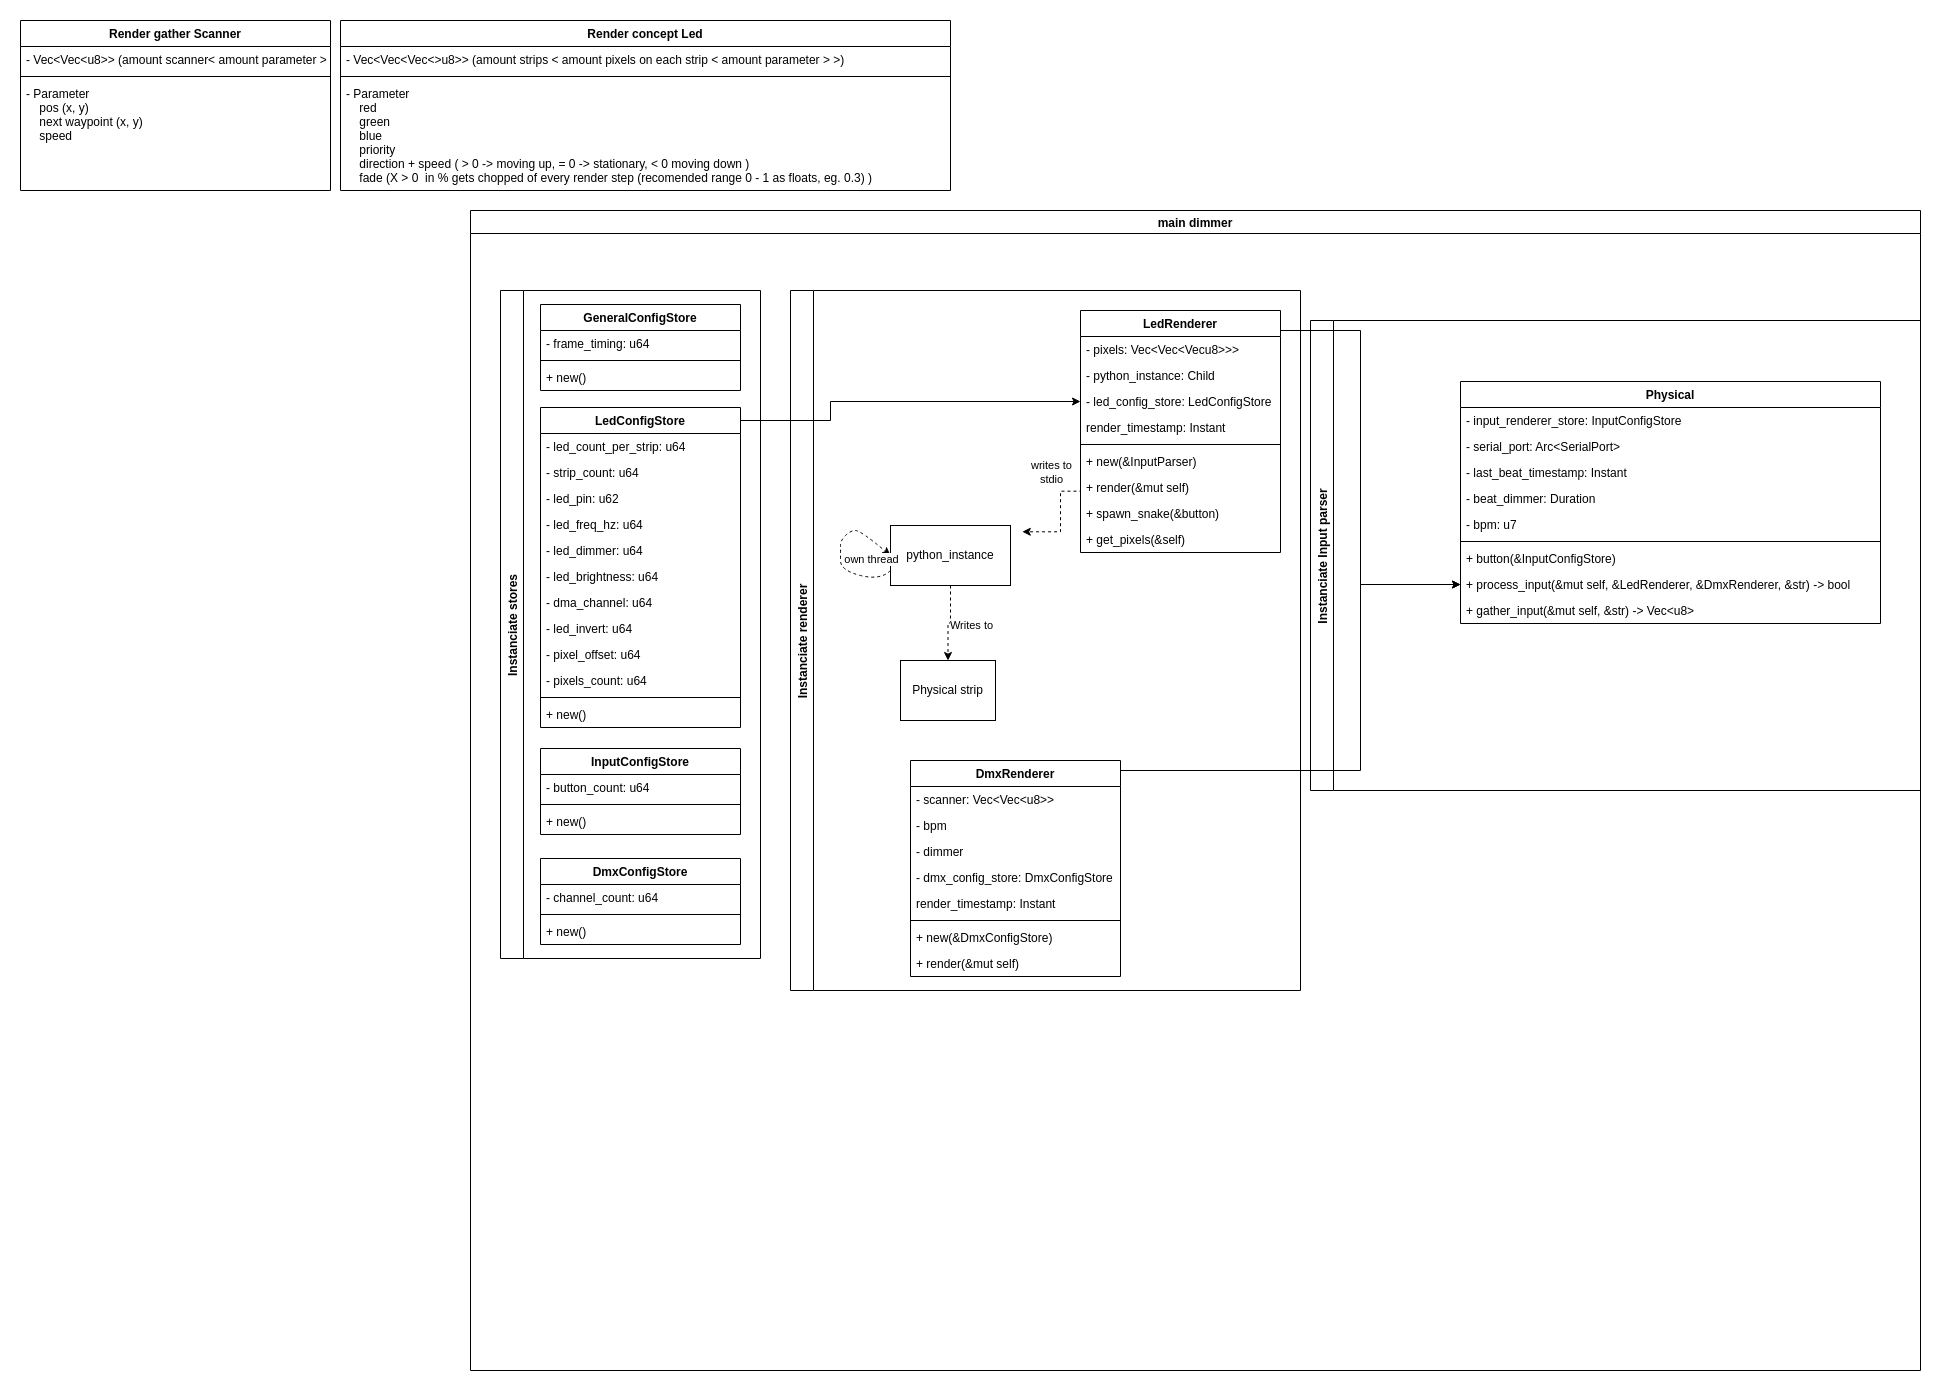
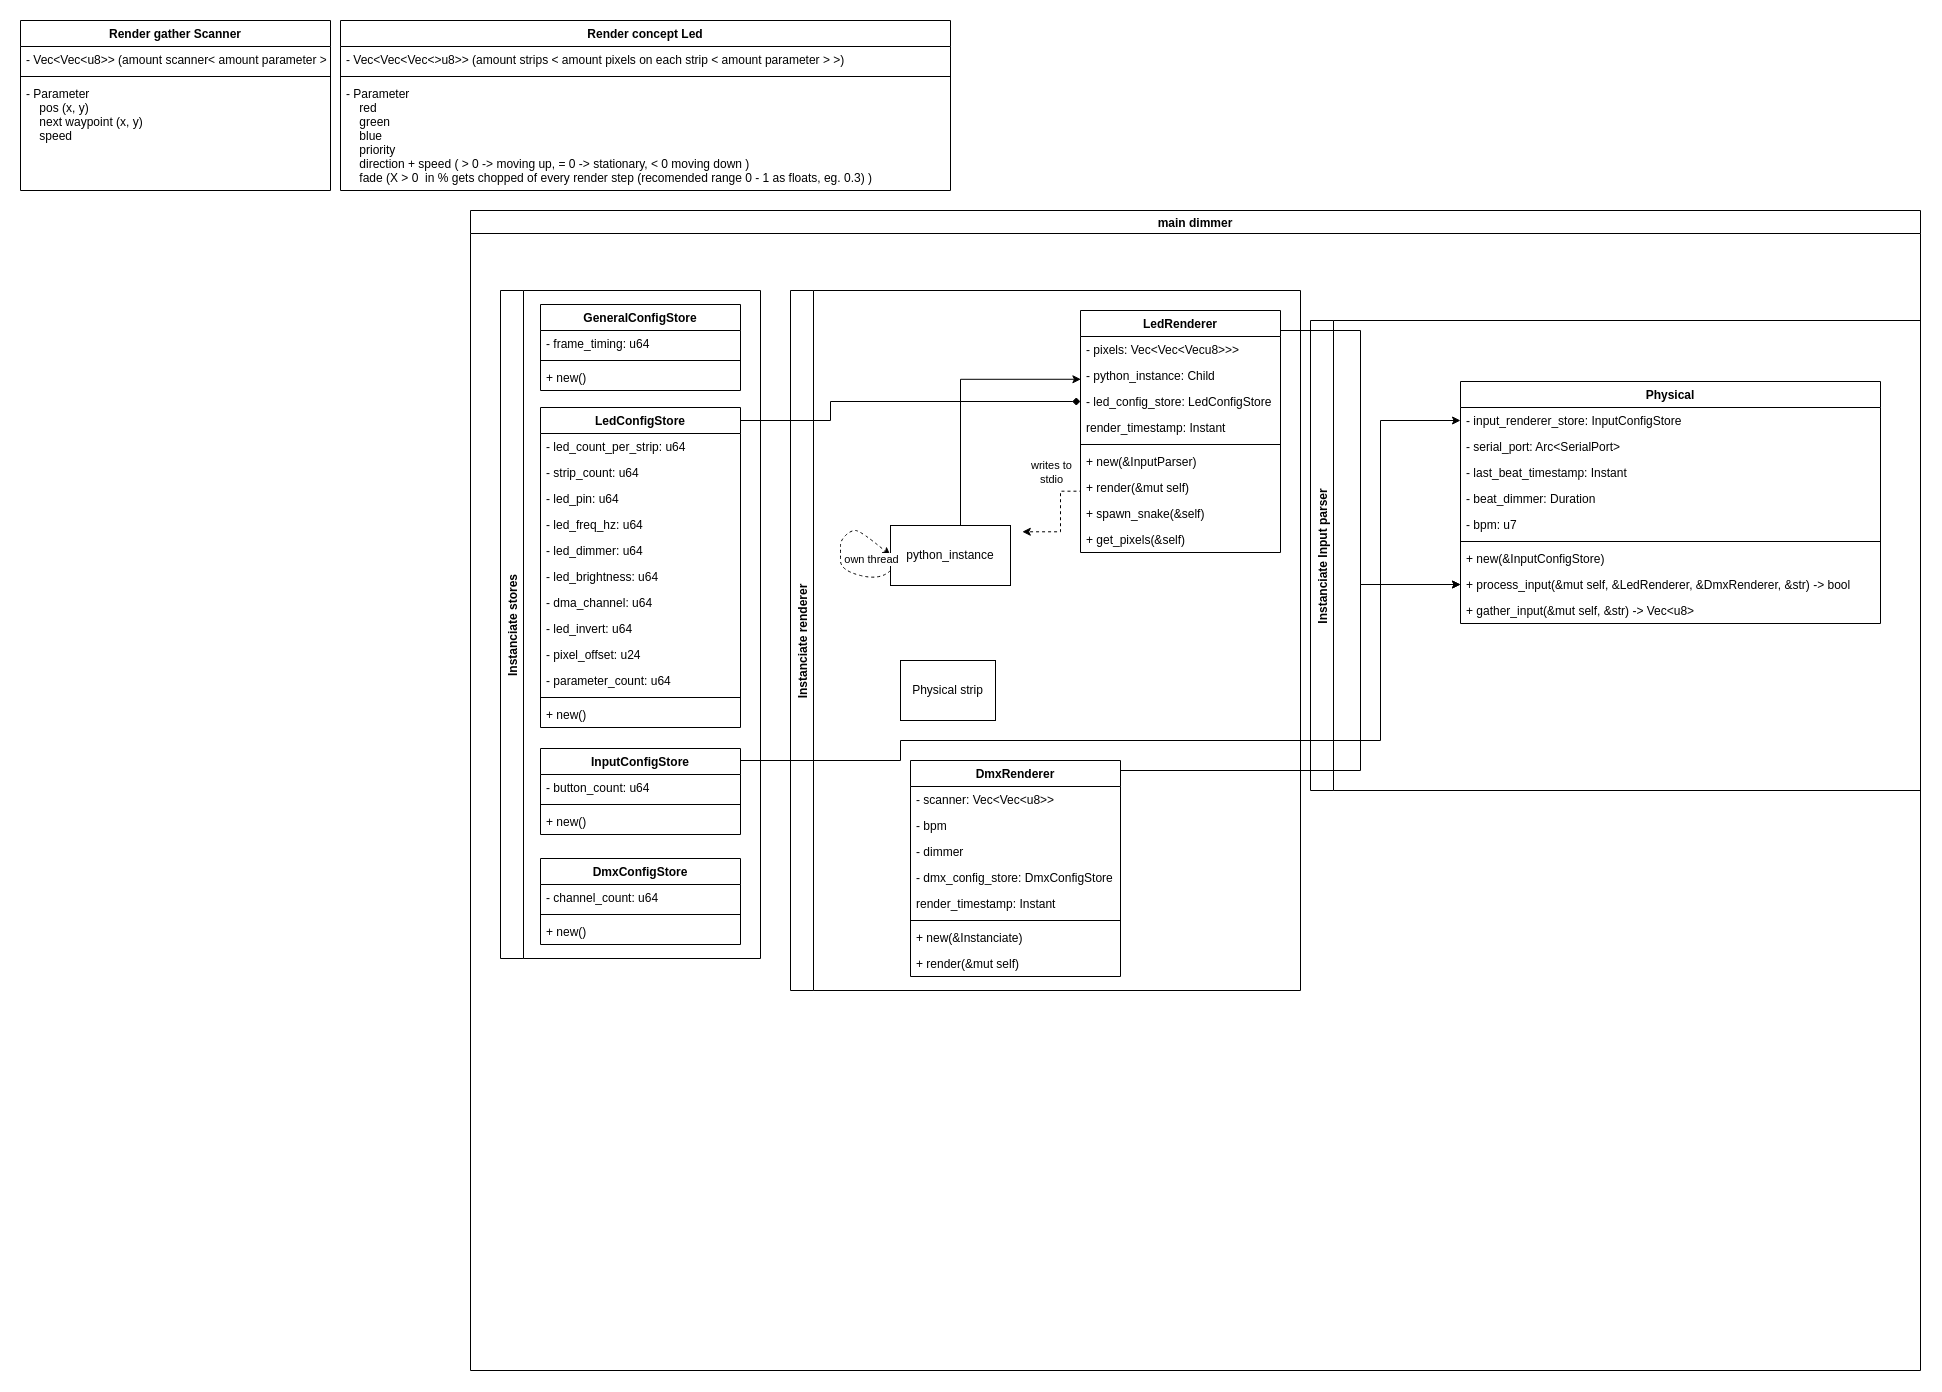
edge "python_instance" -> "- python_instance: Child": added
edge "LedConfigStore" -> "- led_config_store: LedConfigStore": arrowhead classic -> diamond
node "- led_pin: u62": label "- led_pin: u62" -> "- led_pin: u64"
node "+ spawn_snake(&button)": label "+ spawn_snake(&button)" -> "+ spawn_snake(&self)"
node "+ button(&InputConfigStore)": label "+ button(&InputConfigStore)" -> "+ new(&InputConfigStore)"
edge "python_instance" -> "Physical strip": removed, label "Writes to"
node "- pixel_offset: u64": label "- pixel_offset: u64" -> "- pixel_offset: u24"
node "- pixels_count: u64": label "- pixels_count: u64" -> "- parameter_count: u64"
edge "InputConfigStore" -> "- input_renderer_store: InputConfigStore": added
node "+ new(&DmxConfigStore)": label "+ new(&DmxConfigStore)" -> "+ new(&Instanciate)"
